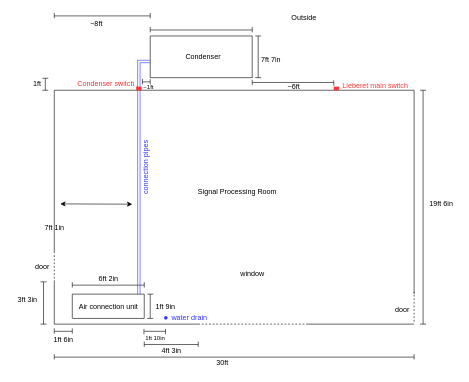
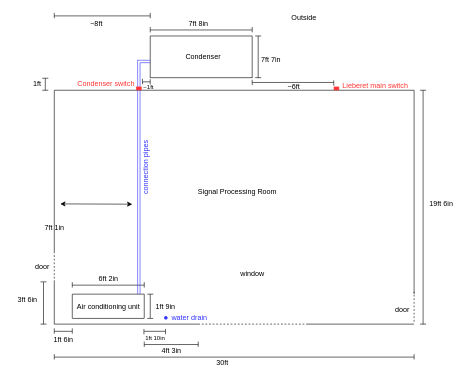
node "7ft 8in": added
node "3ft 3in": label "3ft 3in" -> "3ft 6in"
node "Air connection unit": label "Air connection unit" -> "Air conditioning unit"
